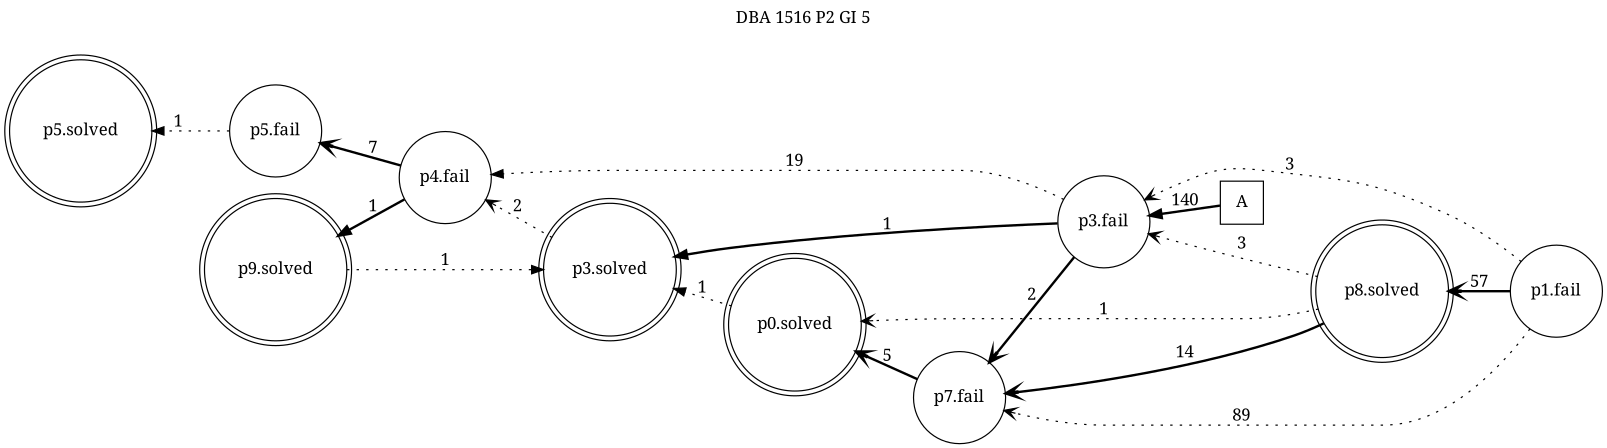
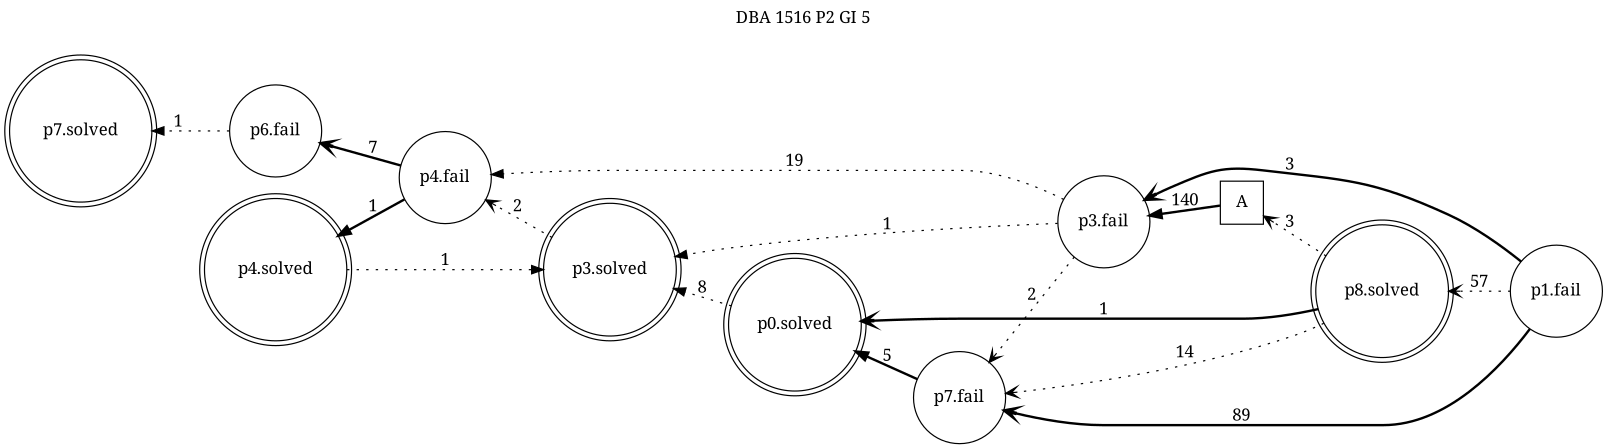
node "p5.solved": label "p5.solved" -> "p7.solved"
node "p5.fail": label "p5.fail" -> "p6.fail"
edge "p1.fail" -> "p3.fail": style dotted -> bold
edge "p3.fail" -> "p3.solved": style bold -> dotted
edge "p8.solved" -> "p3.fail": now "p8.solved" -> "A"
node "p9.solved": label "p9.solved" -> "p4.solved"
edge "p0.solved" -> "p3.solved": label "1" -> "8"
edge "p1.fail" -> "p8.solved": style bold -> dotted
edge "p3.fail" -> "p7.fail": style bold -> dotted
edge "p8.solved" -> "p0.solved": style dotted -> bold
edge "p7.fail" -> "p0.solved": arrowhead vee -> normal
edge "p8.solved" -> "p7.fail": style bold -> dotted
edge "p1.fail" -> "p7.fail": style dotted -> bold
